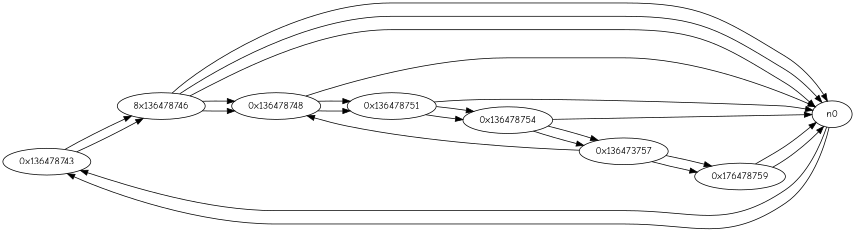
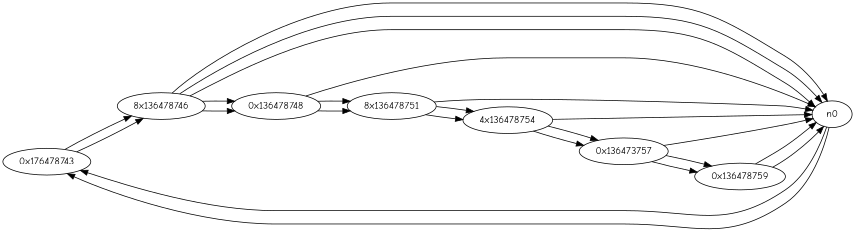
node "0x136478751": label "0x136478751" -> "8x136478751"
node "0x136478754": label "0x136478754" -> "4x136478754"
edge "0x136473757" -> "0x136478748": now "0x136473757" -> "n0"
node "0x136478743": label "0x136478743" -> "0x176478743"
node "0x176478759": label "0x176478759" -> "0x136478759"
